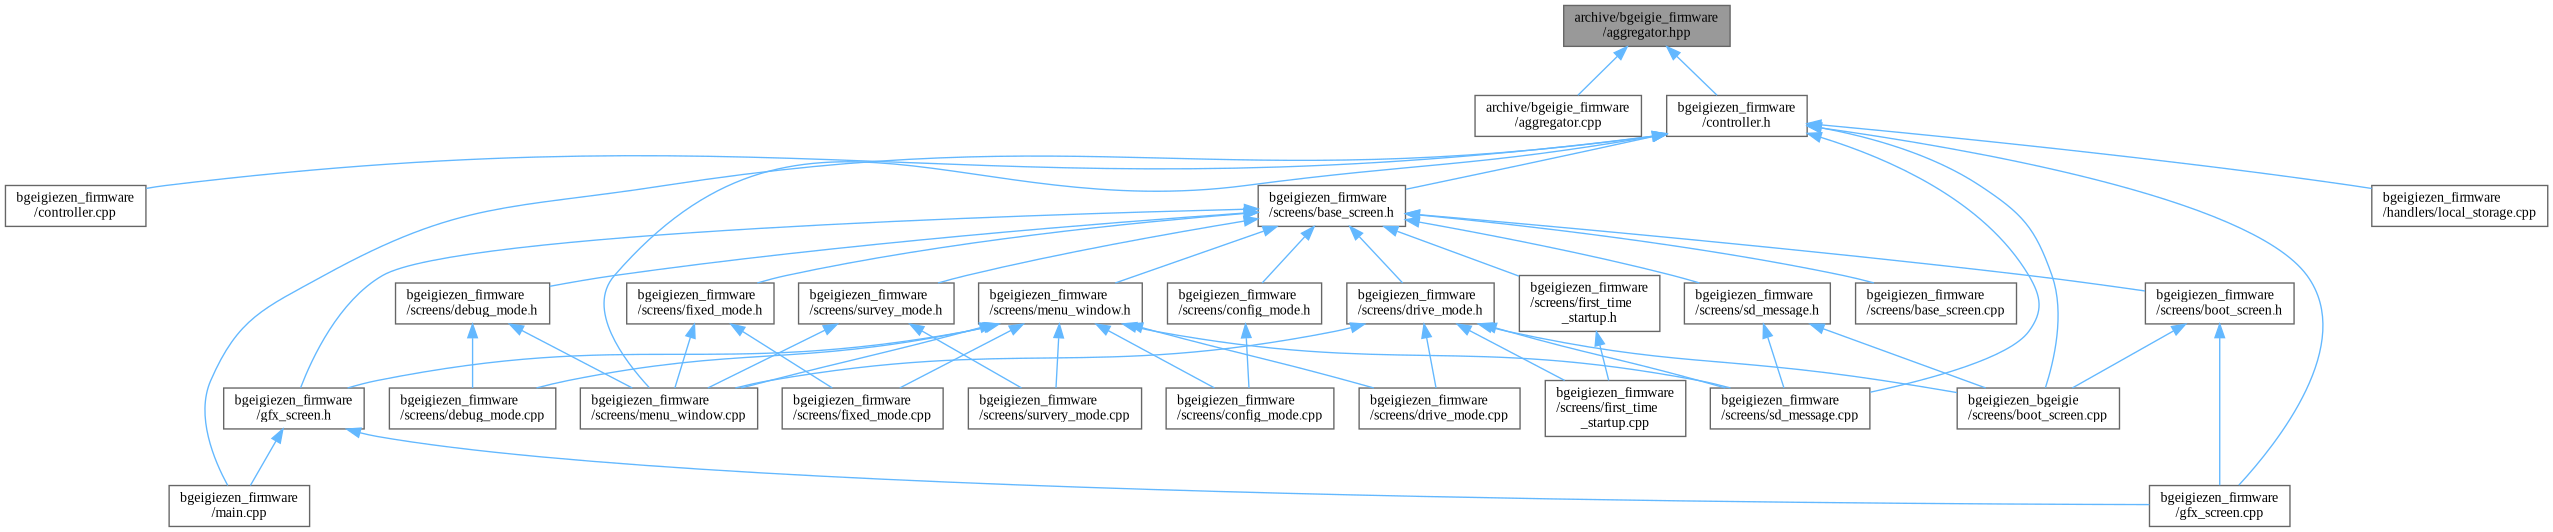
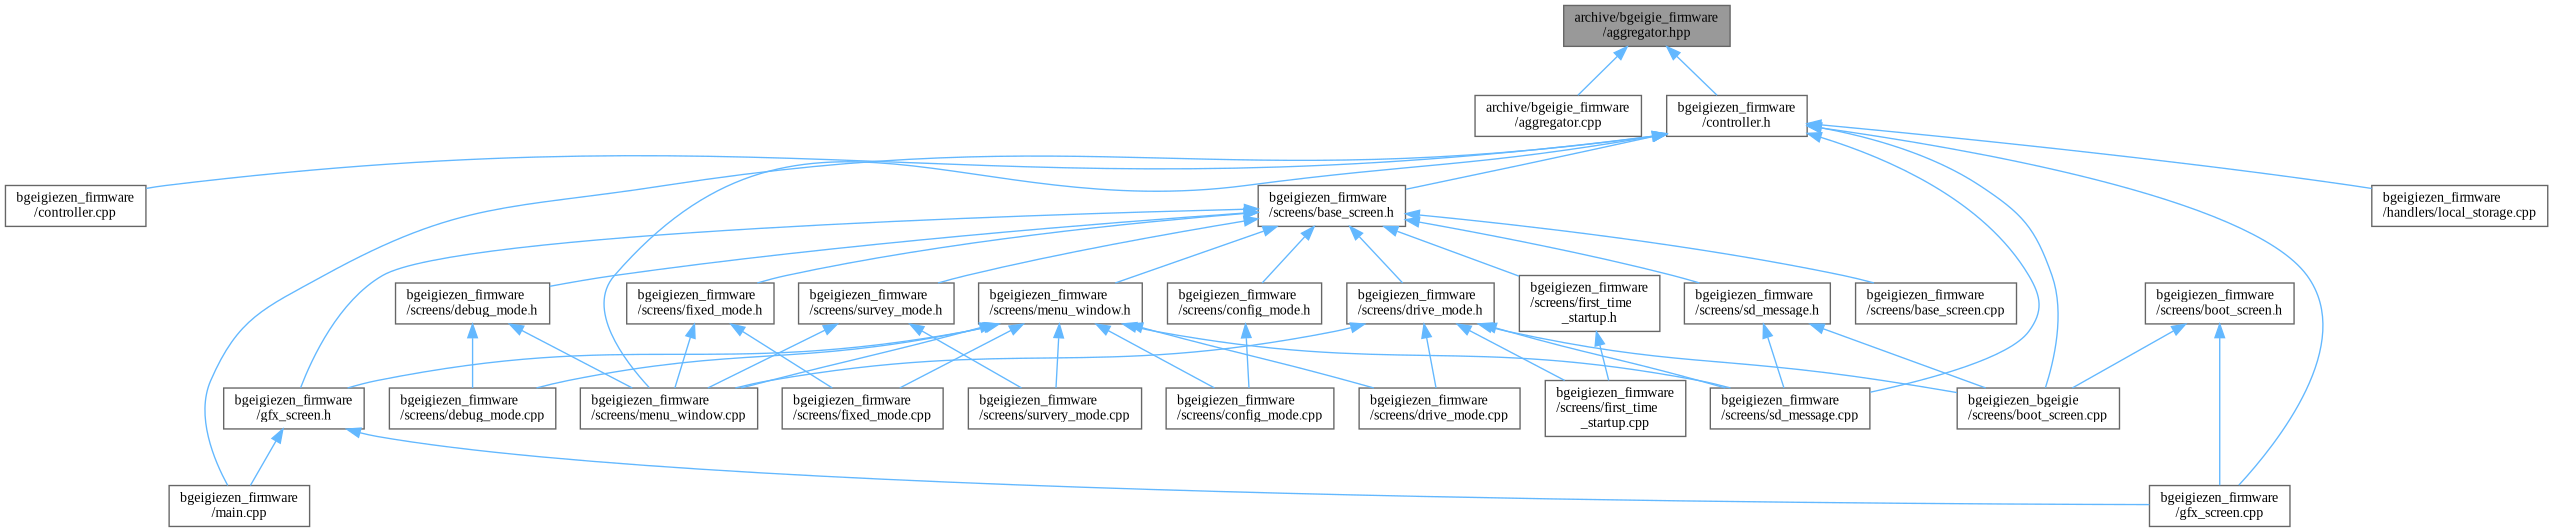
edge "bgeigiezen_firmware /screens/boot_screen.h" -> "bgeigiezen_firmware /screens/base_screen.h": removed
